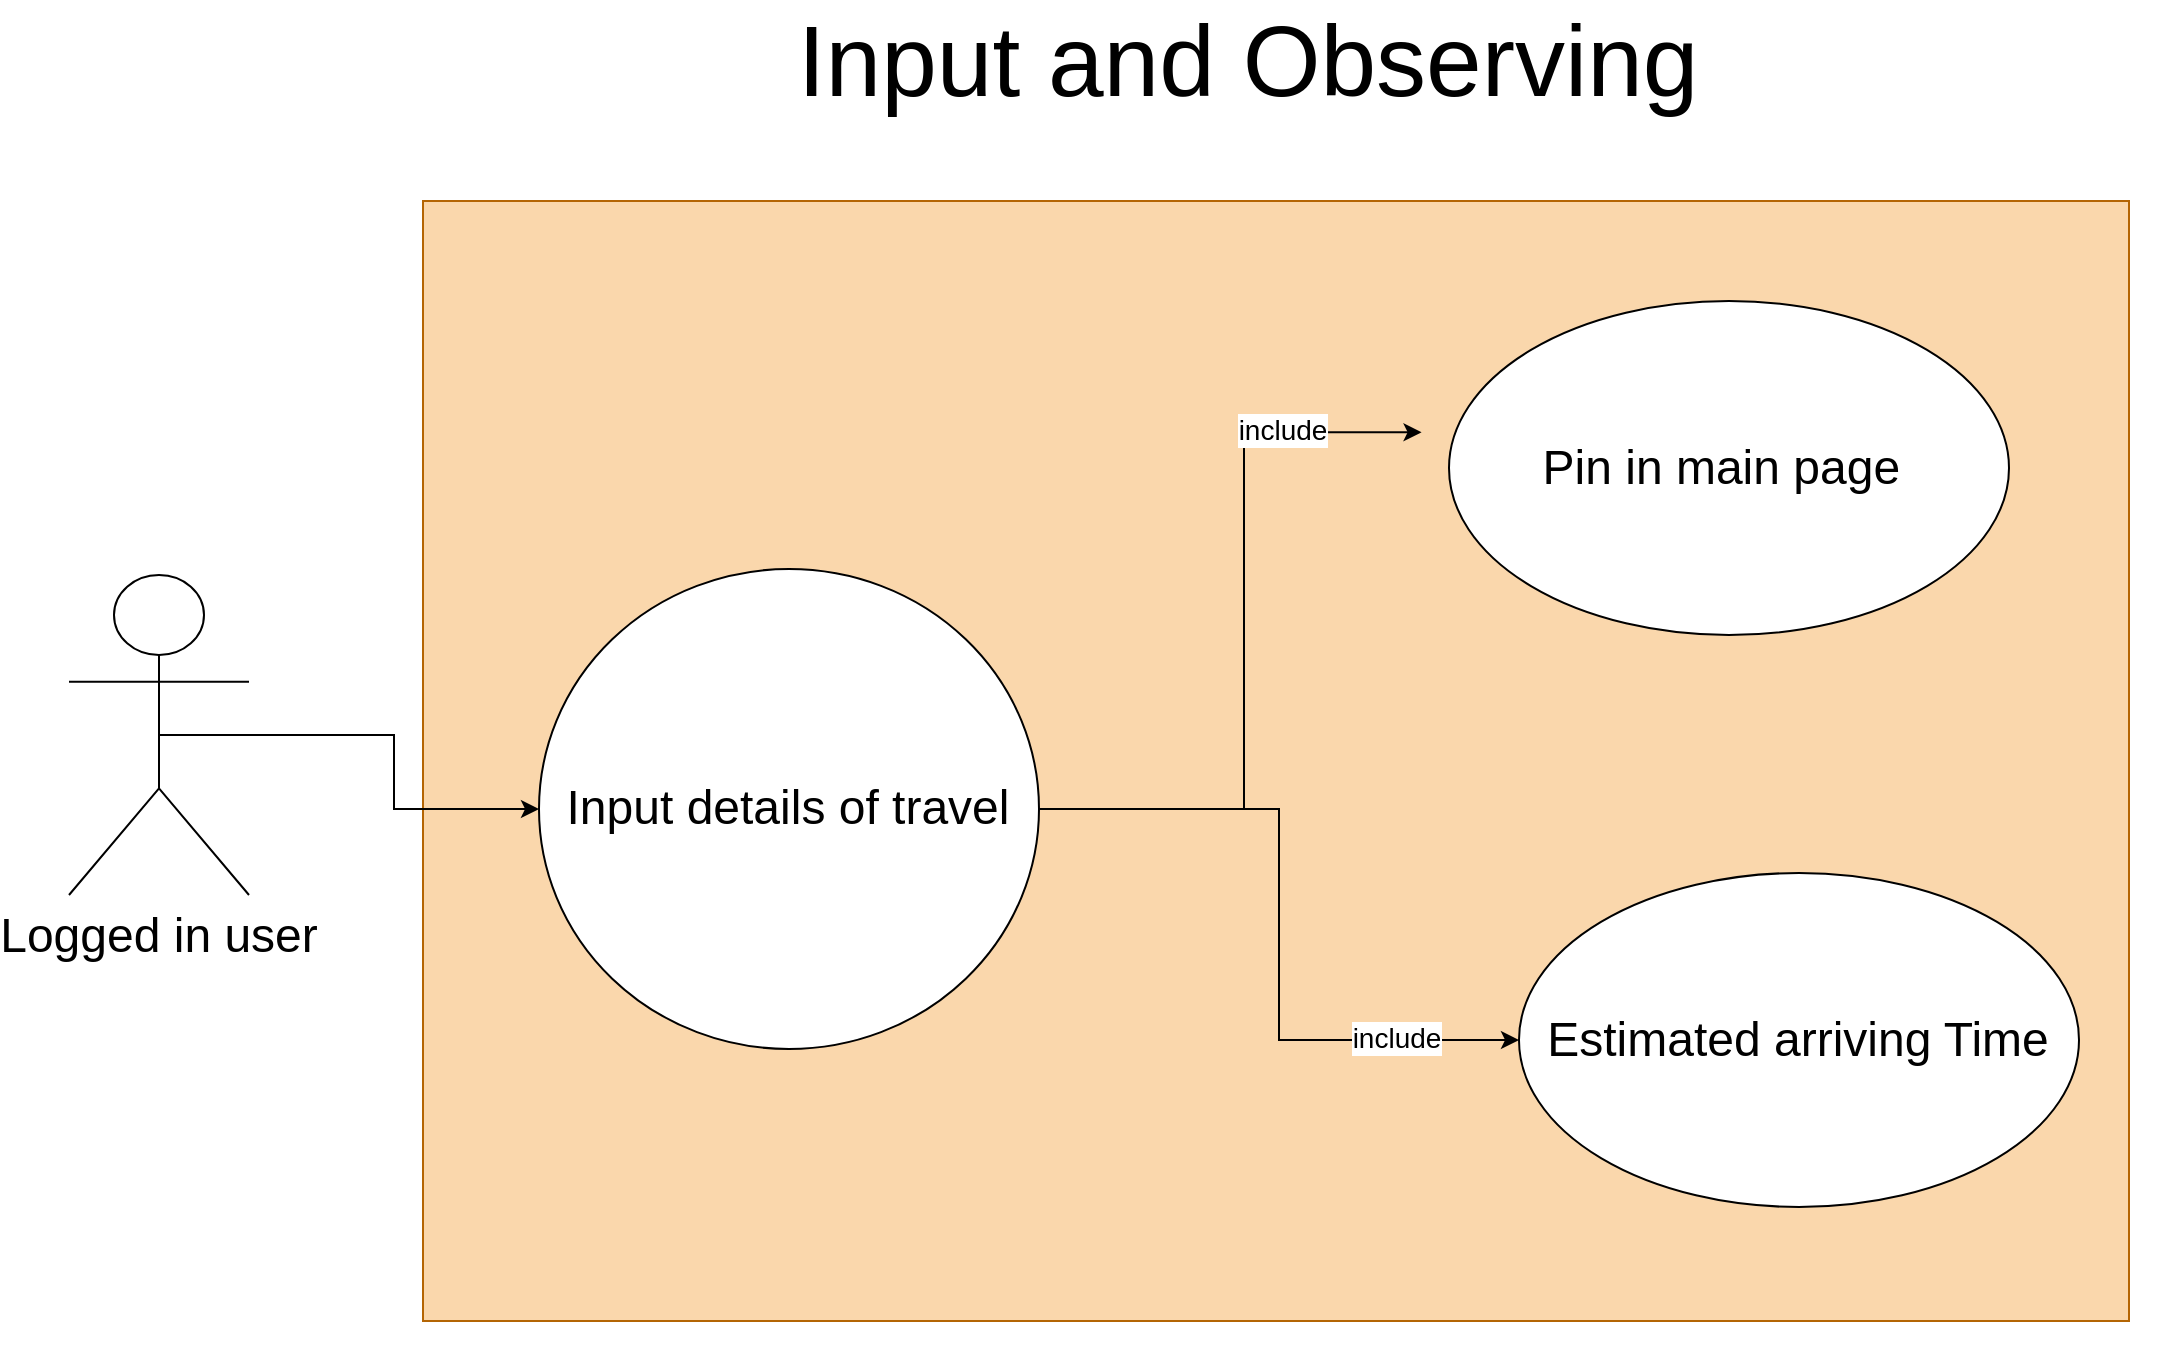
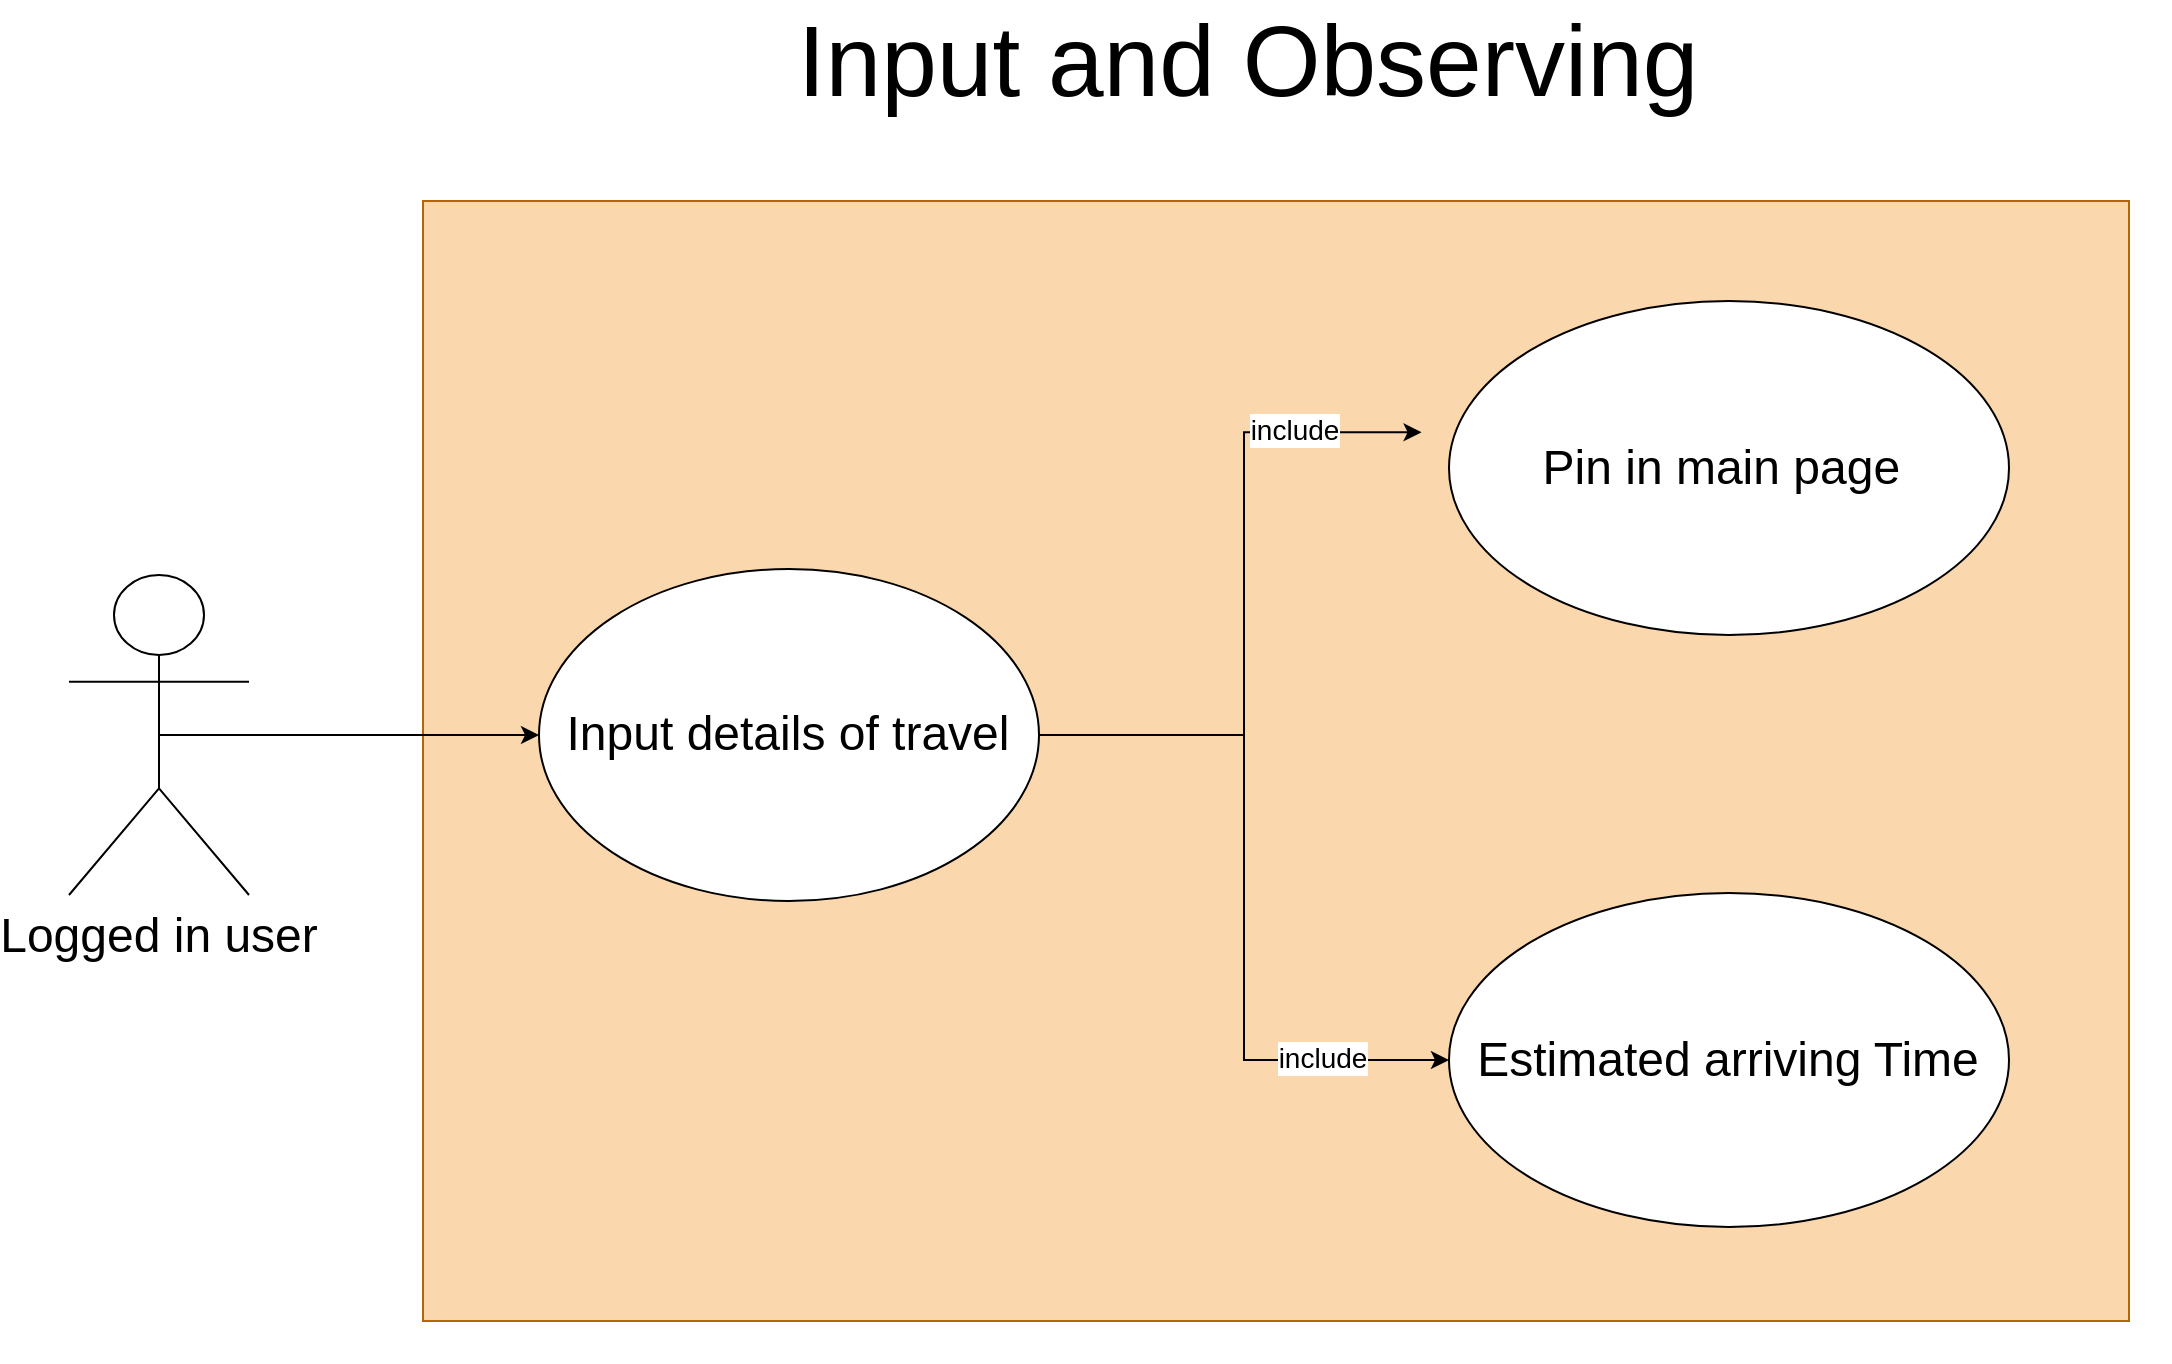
node "Input details of travel": size 500x480 -> 500x332
node "Estimated arriving Time": moved (1799, 1040) -> (1729, 1060)
